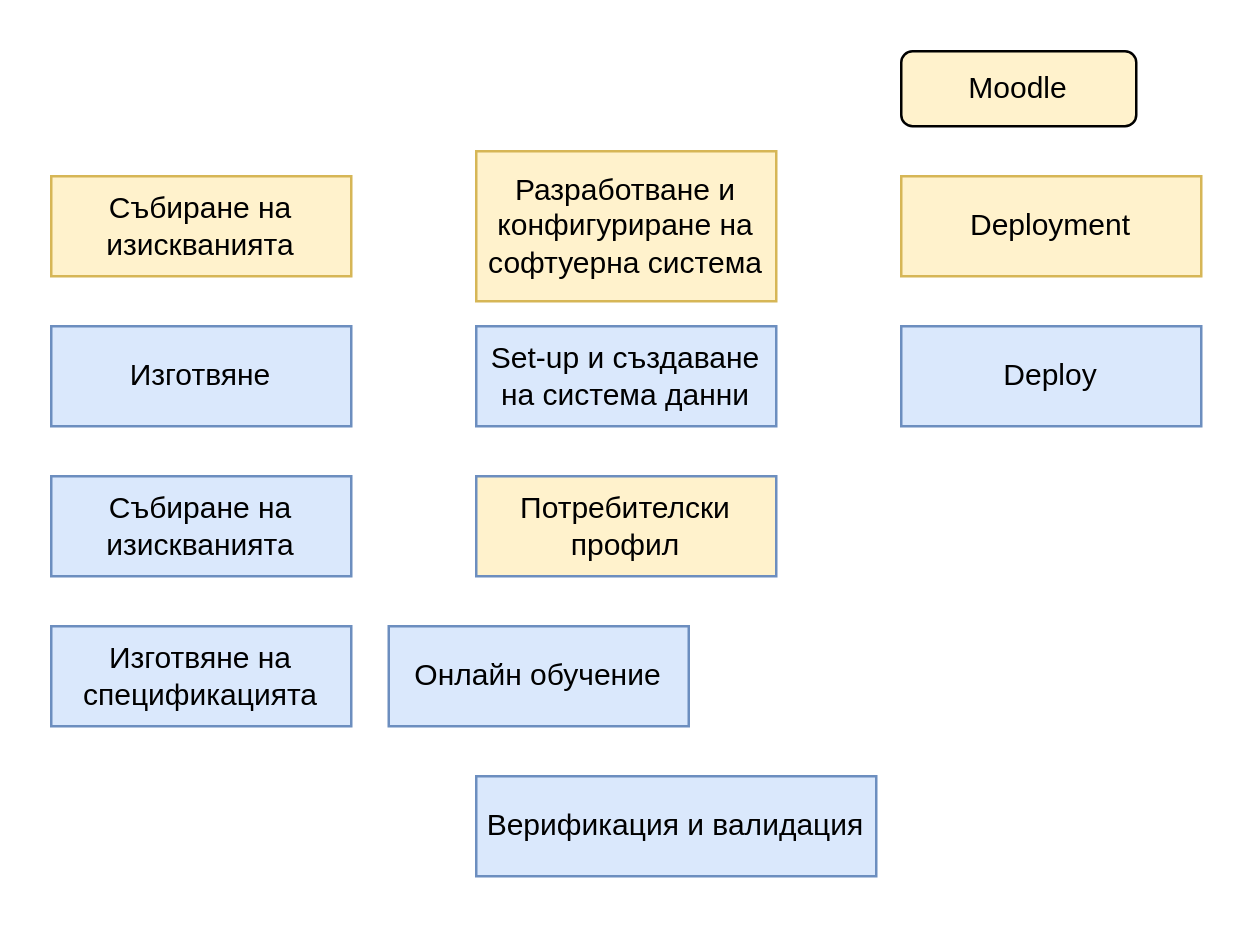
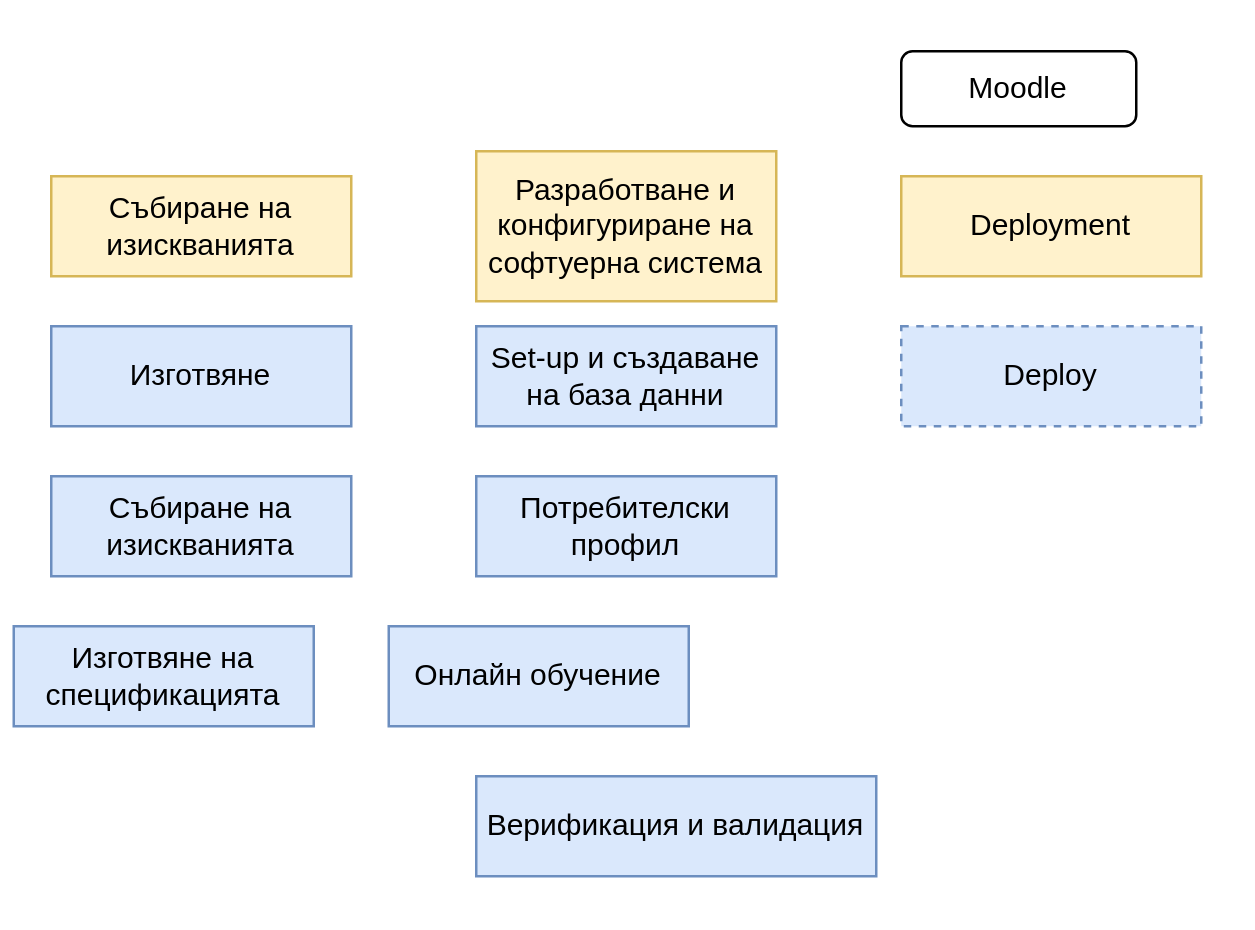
node "Moodle": fillcolor #fff2cc -> #ffffff
node "Set-up и създаване на система данни": label "Set-up и създаване на система данни" -> "Set-up и създаване на база данни"
node "Deploy": style solid -> dashed
node "Потребителски профил": fillcolor #fff2cc -> #dae8fc
node "Изготвяне на спецификацията": moved (201, 676) -> (164, 676)
